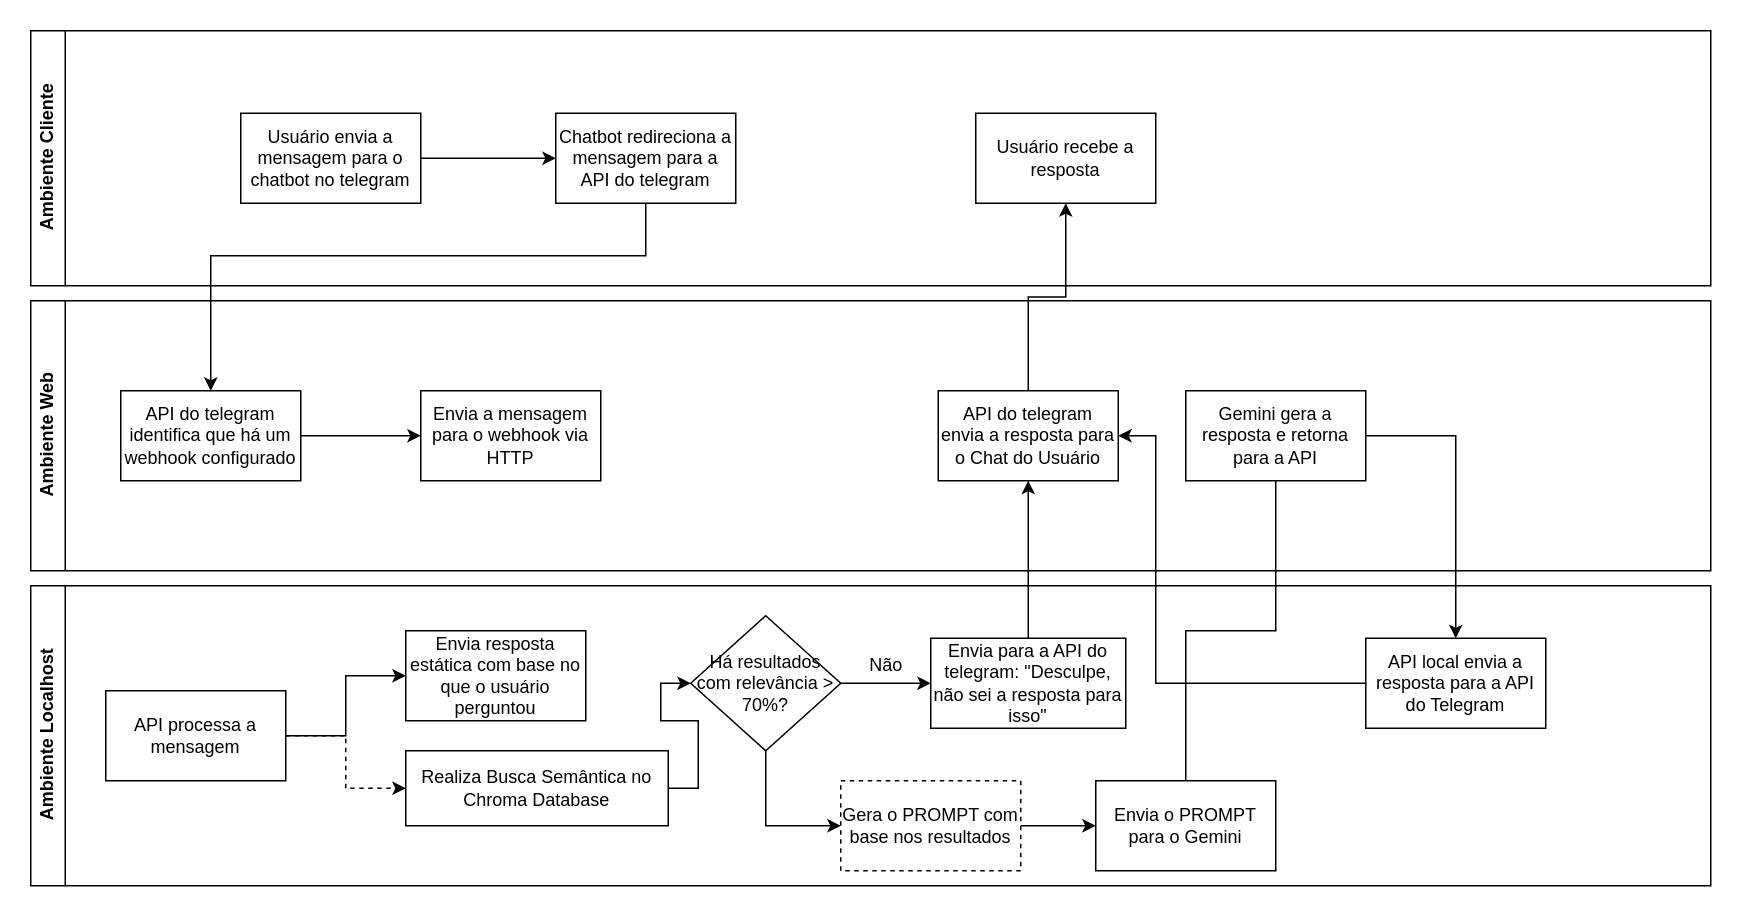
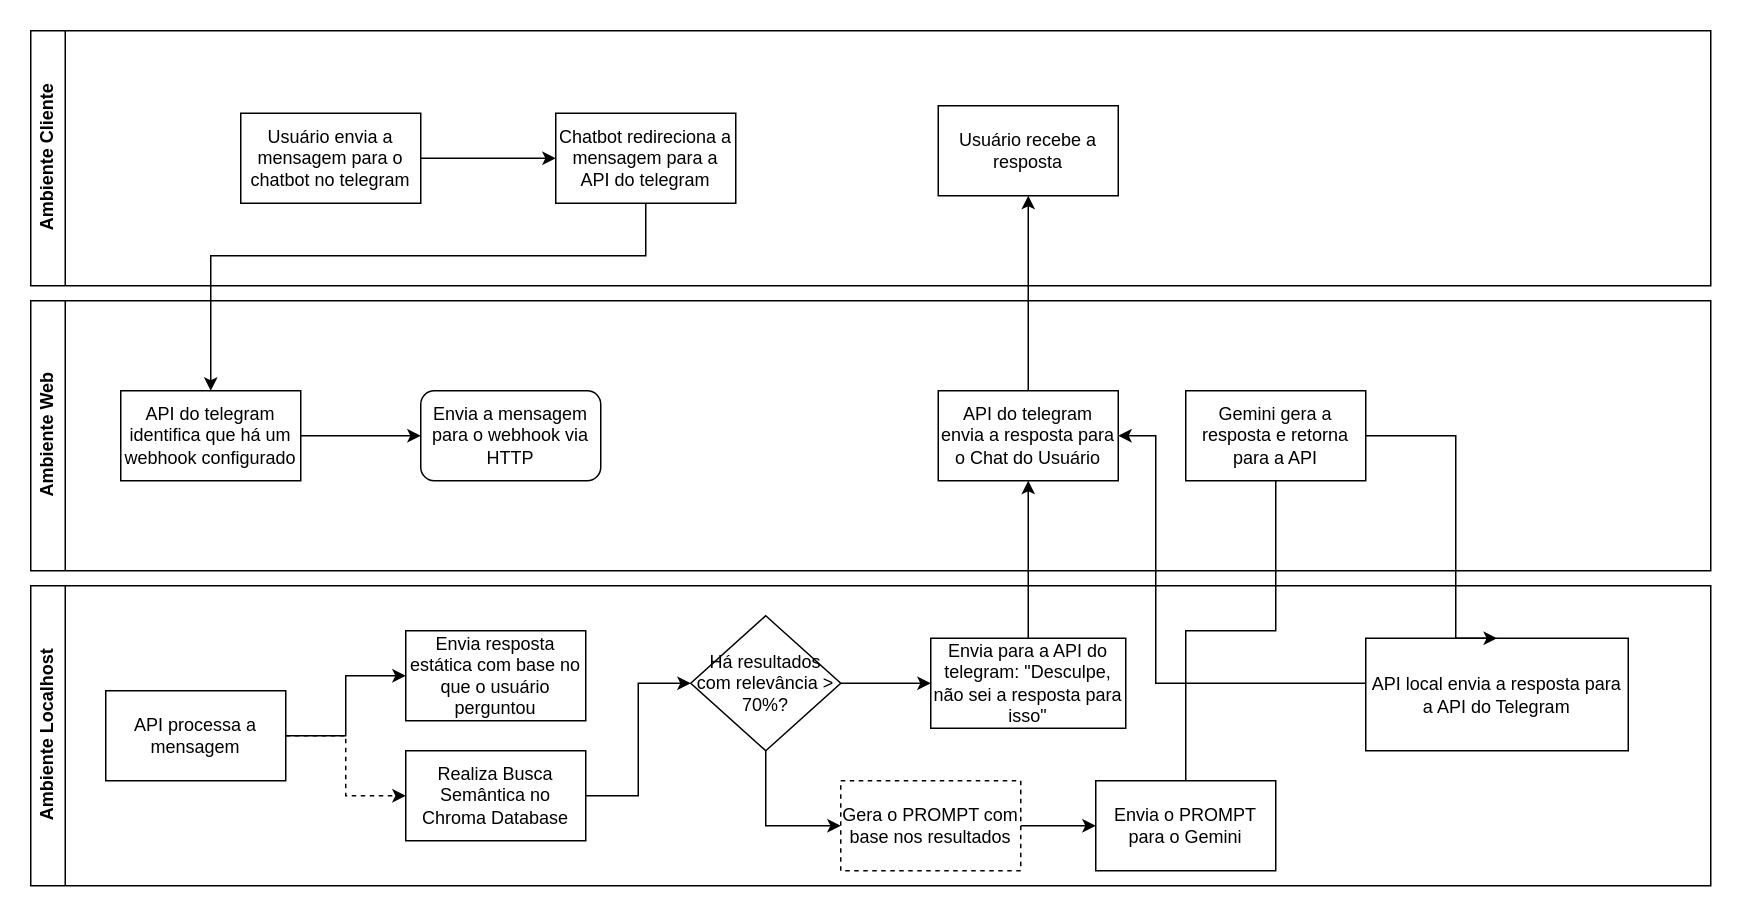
node "Usuário recebe a resposta": moved (1066, 158) -> (1028, 151)
node "Envia a mensagem para o webhook via HTTP": shape rectangle -> rounded rectangle
node "Não": removed
node "API local envia a resposta para a API do Telegram": size 180x90 -> 263x113
node "Realiza Busca Semântica no Chroma Database": size 263x75 -> 180x90
